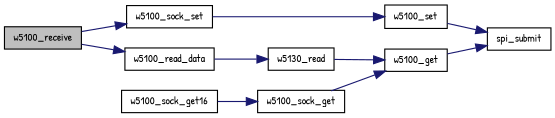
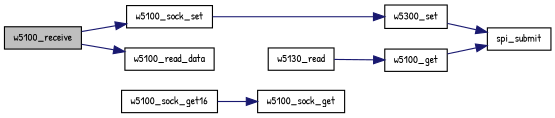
node "w5100_set": label "w5100_set" -> "w5300_set"
edge "w5100_read_data" -> "w5130_read": removed
edge "w5100_sock_get" -> "w5100_get": removed
